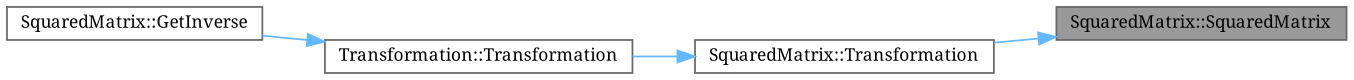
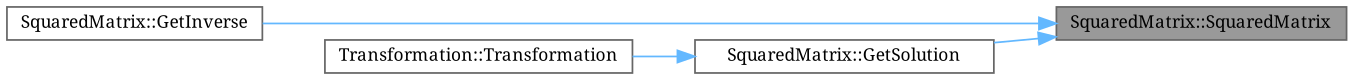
edge "SquaredMatrix::GetInverse" -> "Transformation::Transformation": now "SquaredMatrix::GetInverse" -> "SquaredMatrix::SquaredMatrix"
node "SquaredMatrix::Transformation": label "SquaredMatrix::Transformation" -> "SquaredMatrix::GetSolution"
